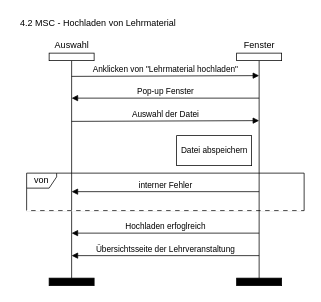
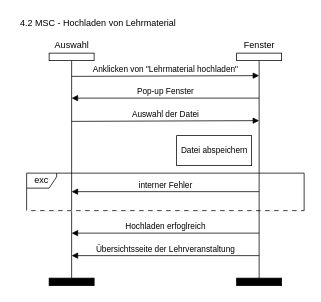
node "von": label "von" -> "exc"
